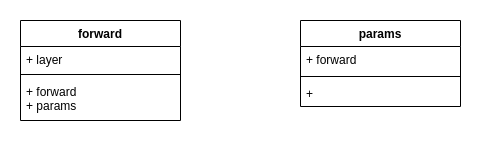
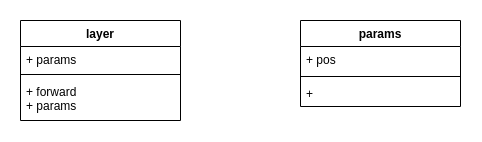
node "forward": label "forward" -> "layer"
node "+ layer": label "+ layer" -> "+ params"
node "+ forward": label "+ forward" -> "+ pos"
